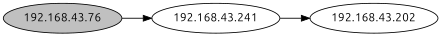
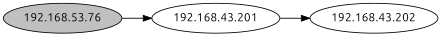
node "192.168.43.76": label "192.168.43.76" -> "192.168.53.76"
node "192.168.43.241": label "192.168.43.241" -> "192.168.43.201"
